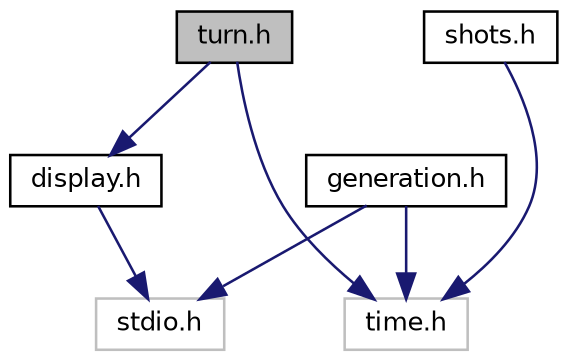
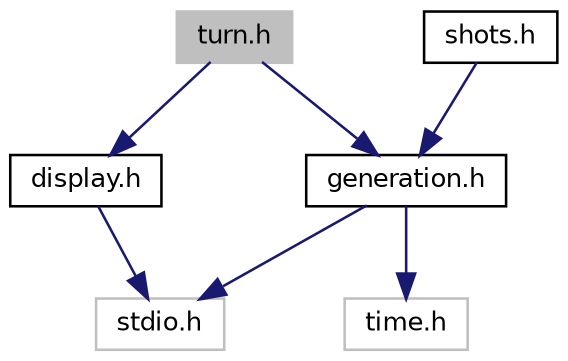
node "turn.h": color black -> grey75
edge "shots.h" -> "time.h": now "shots.h" -> "generation.h"
edge "turn.h" -> "time.h": now "turn.h" -> "generation.h"
